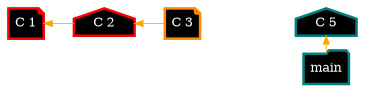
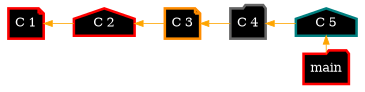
node "C 4": added
node "main": color teal -> red
